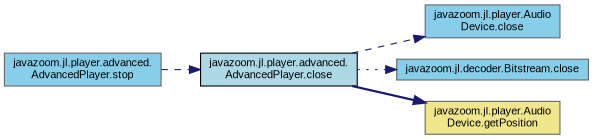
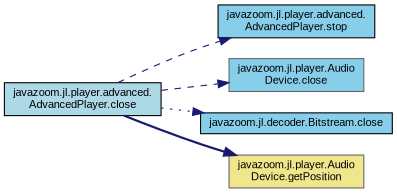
node "javazoom.jl.player.advanced. AdvancedPlayer.stop": color gray40 -> black
edge "javazoom.jl.player.advanced. AdvancedPlayer.stop" -> "javazoom.jl.player.advanced. AdvancedPlayer.close": reversed
node "javazoom.jl.decoder.Bitstream.close": color gray40 -> black
